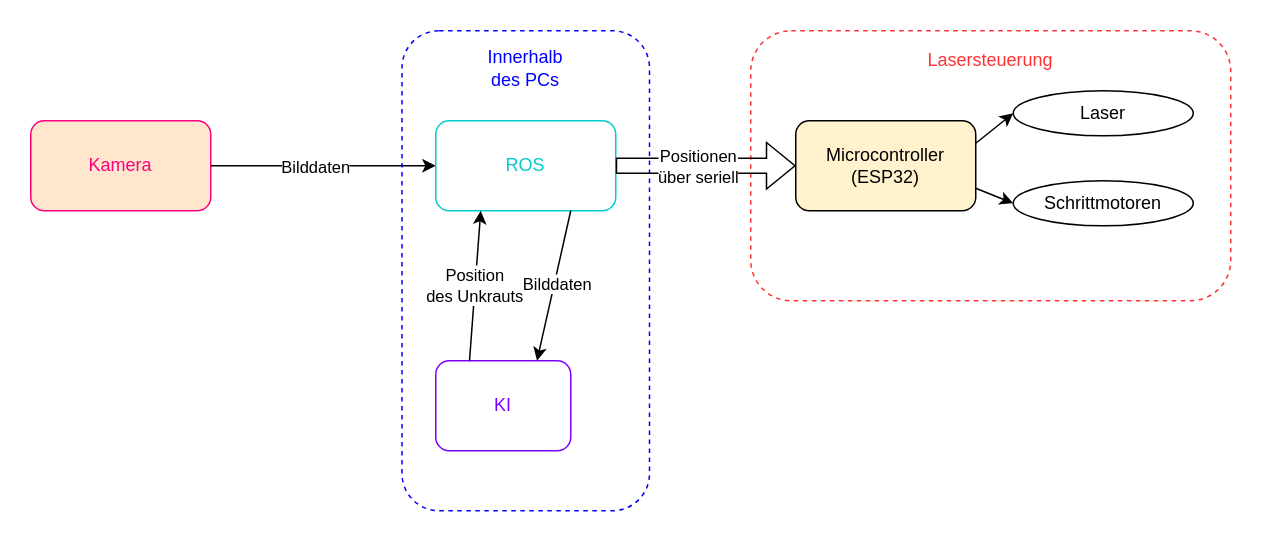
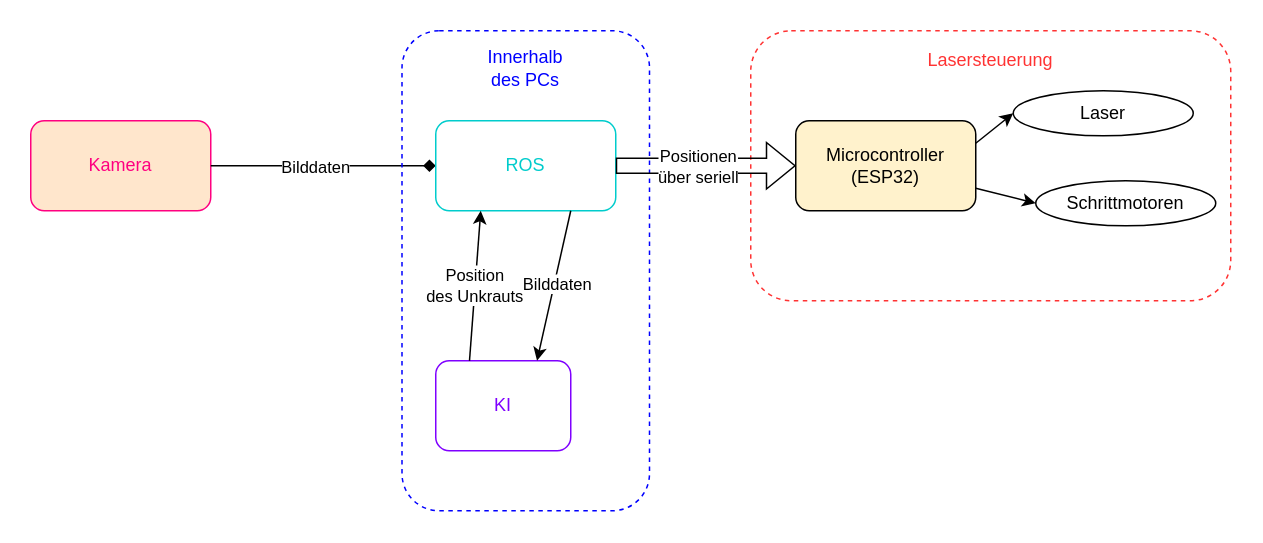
edge "Kamera" -> "ROS": arrowhead classic -> diamond
node "Schrittmotoren": moved (1103, 203) -> (1126, 203)
